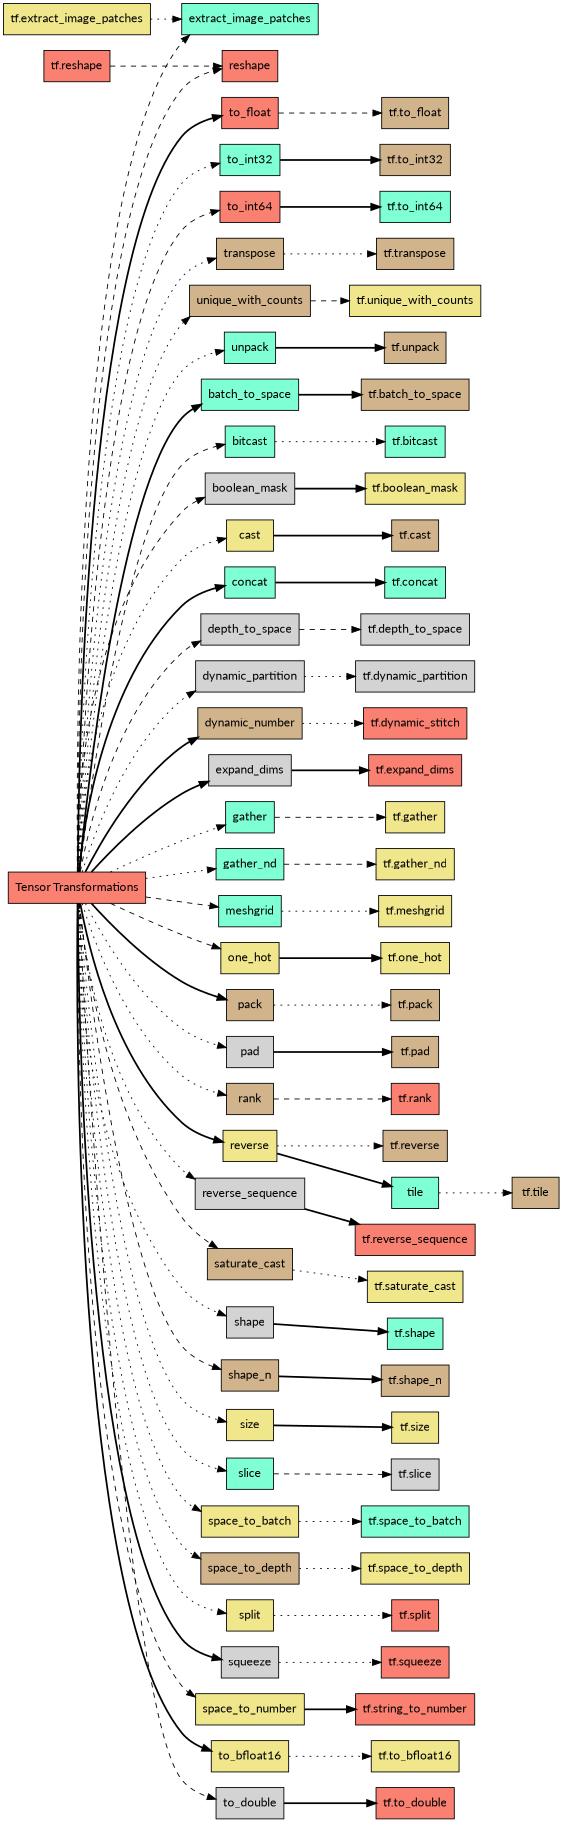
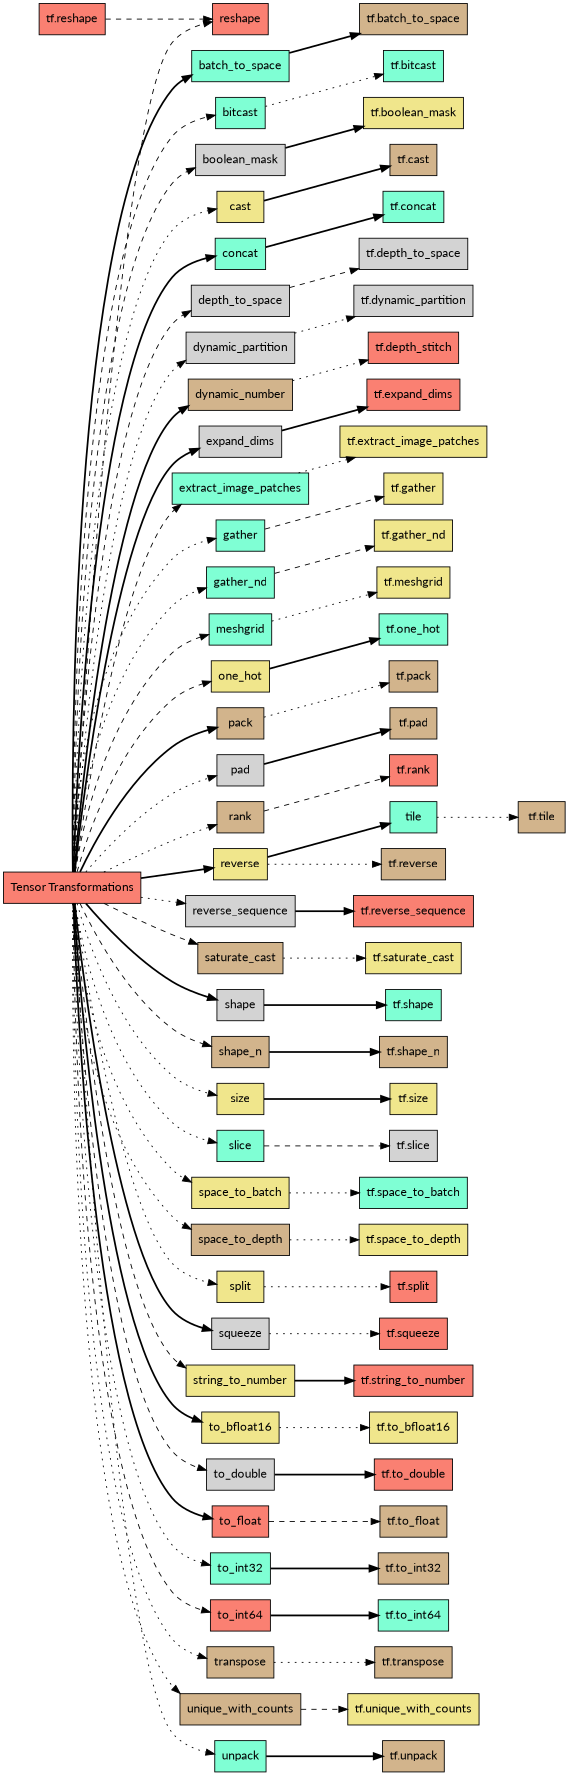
edge "tf.extract_image_patches" -> "extract_image_patches": reversed
node "tf.dynamic_stitch": label "tf.dynamic_stitch" -> "tf.depth_stitch"
node "tf.one_hot": fillcolor khaki -> aquamarine
edge "Tensor Transformations" -> "shape": style dotted -> bold
node "space_to_number": label "space_to_number" -> "string_to_number"
